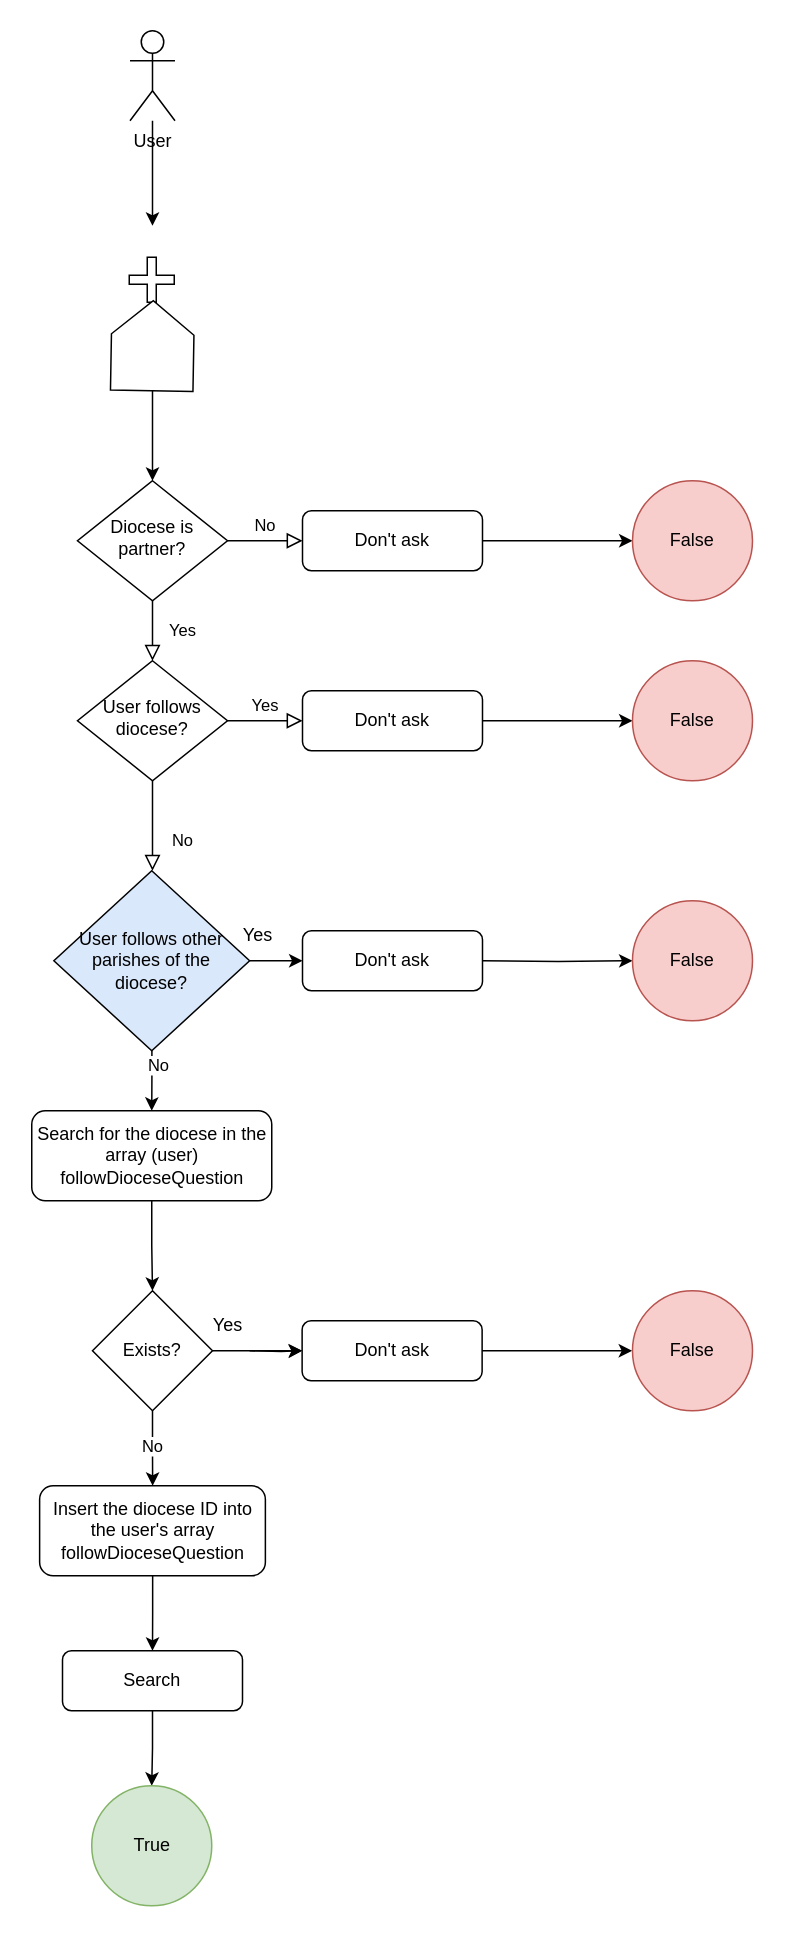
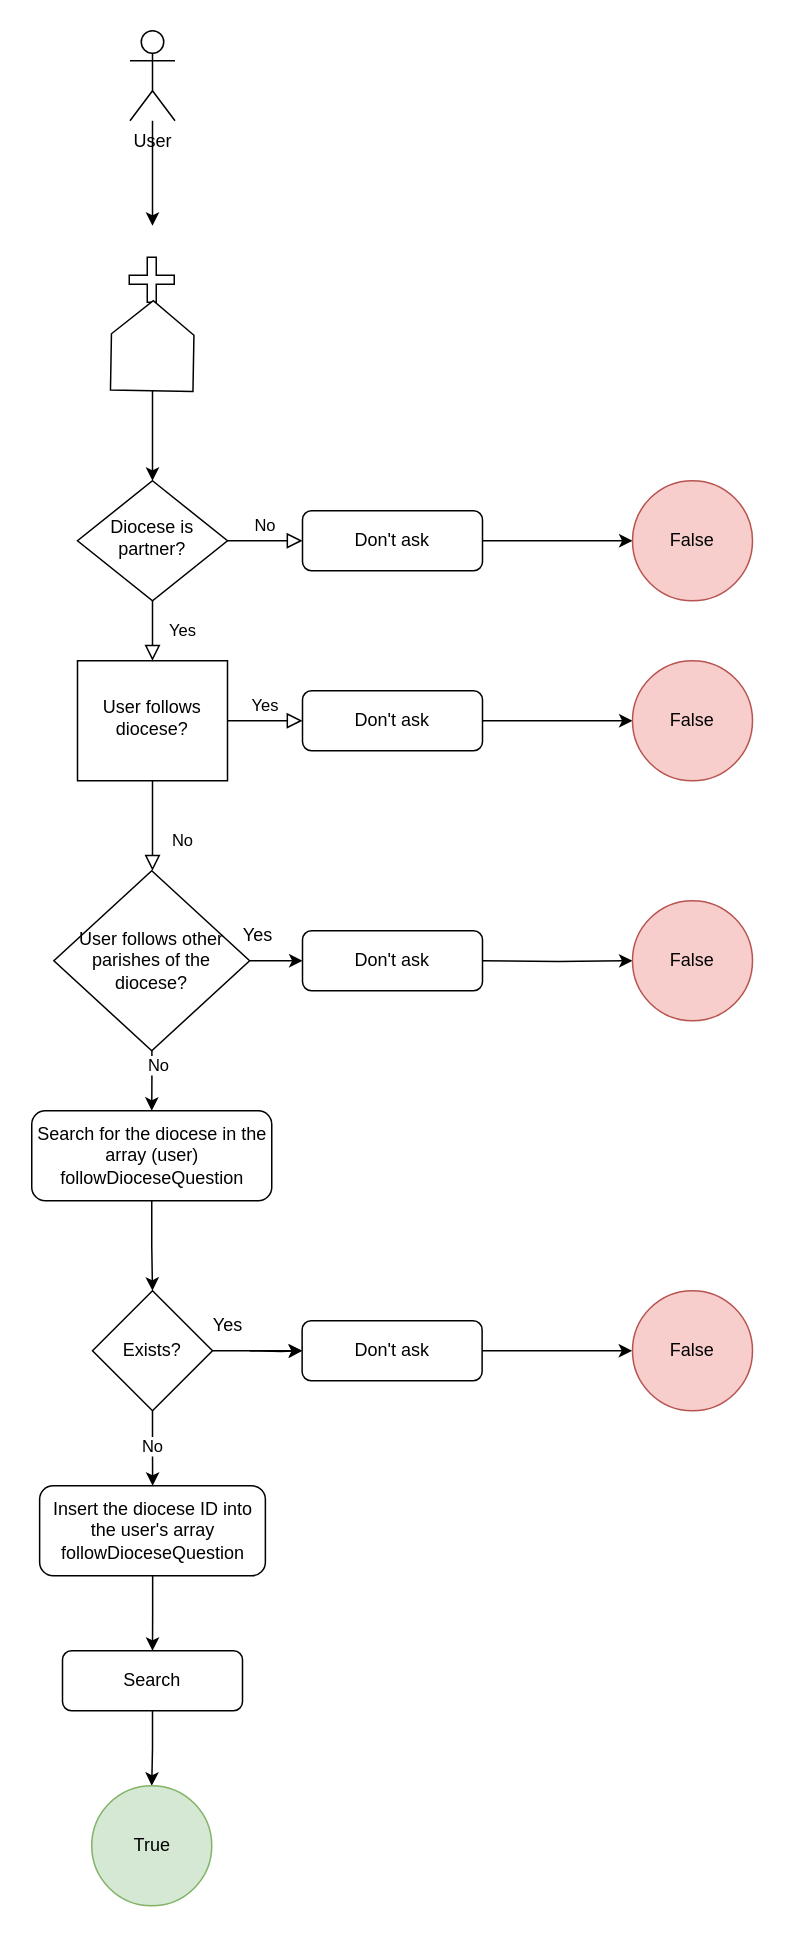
node "User follows diocese?": shape diamond -> rectangle
node "User follows other parishes of the diocese?": fillcolor #dae8fc -> #ffffff
